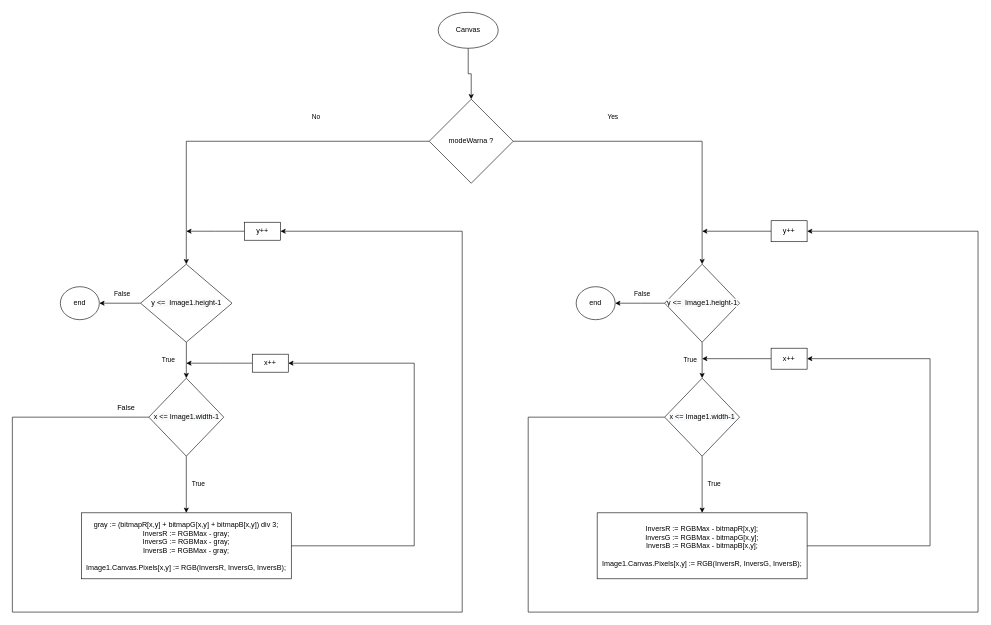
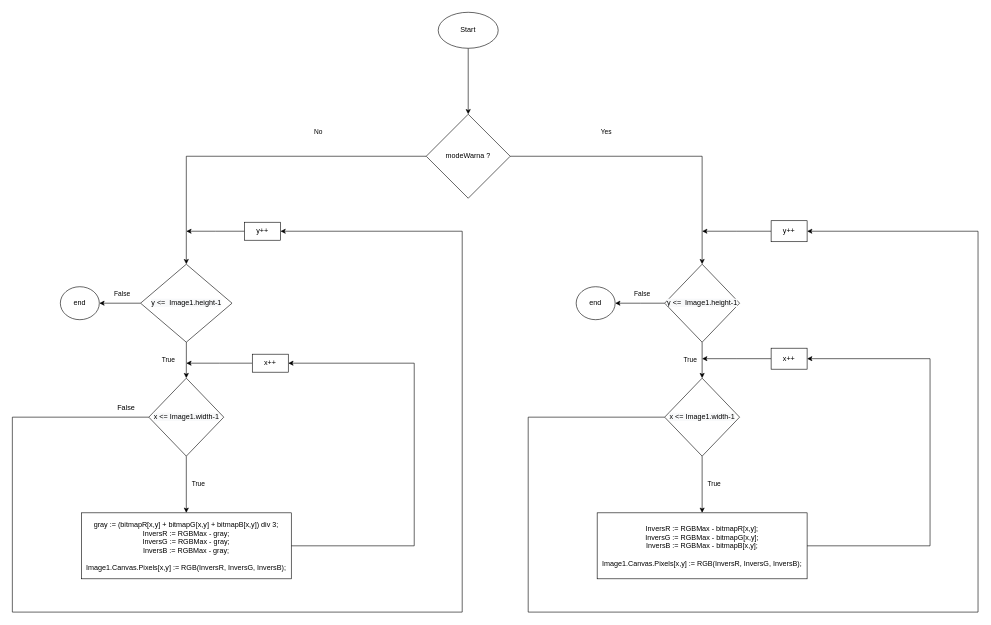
node "Canvas": label "Canvas" -> "Start"
node "modeWarna ?": moved (471, 141) -> (468, 156)
